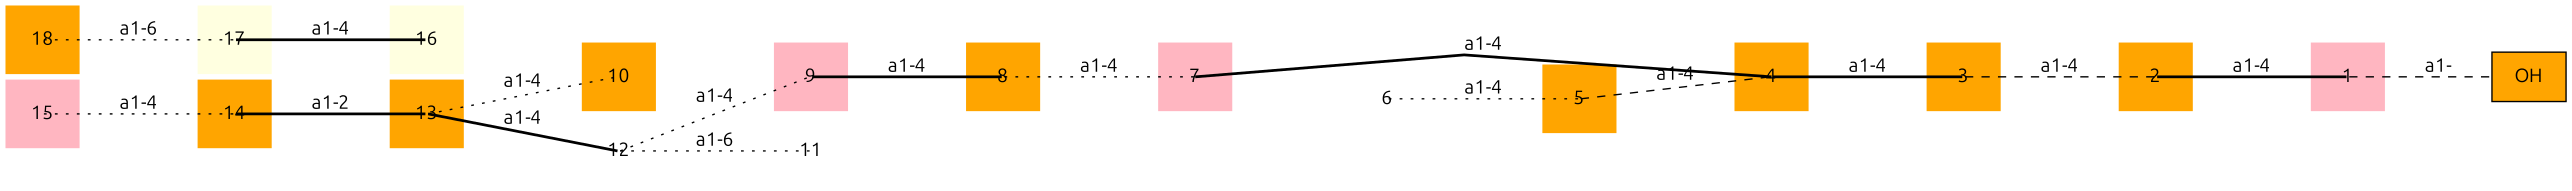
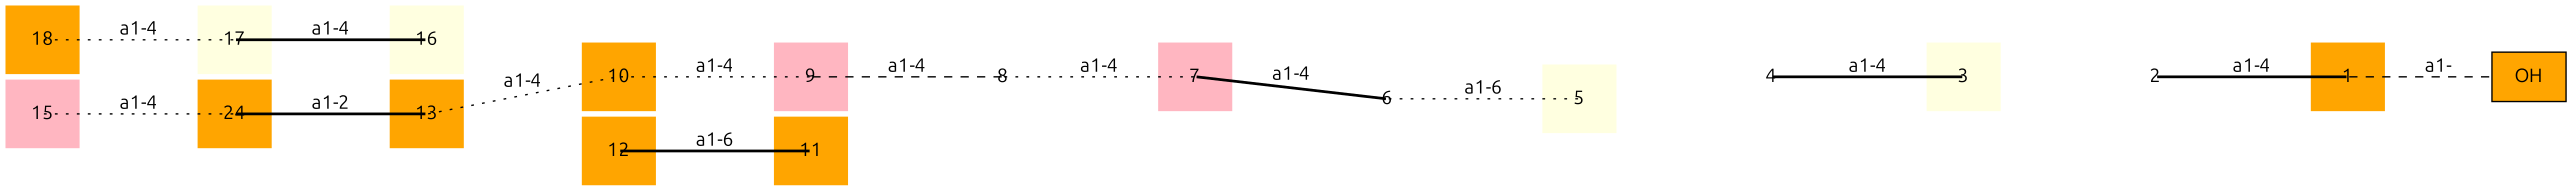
edge "18" -- "17": label "a1-6" -> "a1-4"
edge "7" -- "4": now "7" -- "6"
edge "9" -- "8": style bold -> dashed
node "8": fillcolor orange -> white
node "4": fillcolor orange -> white
node "3": fillcolor orange -> lightyellow
edge "3" -- "2": removed, label "a1-4"
node "2": fillcolor orange -> white
node "1": fillcolor lightpink -> orange
edge "4" -- "5": removed, label "a1-4"
edge "6" -- "5": label "a1-4" -> "a1-6"
node "5": fillcolor orange -> lightyellow
node "14": label "14" -> "24"
edge "9" -- "12": now "9" -- "10"
edge "13" -- "12": removed, label "a1-4"
node "12": fillcolor white -> orange
edge "12" -- "11": style dotted -> bold
node "11": fillcolor white -> orange
